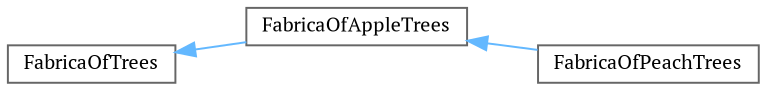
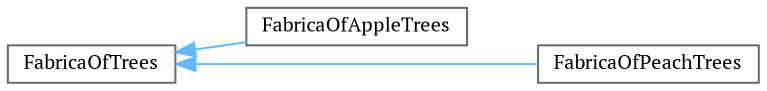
edge "FabricaOfPeachTrees" -> "FabricaOfAppleTrees": now "FabricaOfPeachTrees" -> "FabricaOfTrees"
